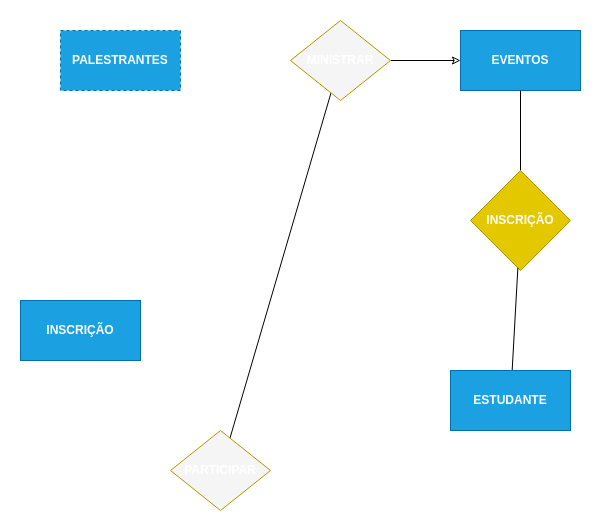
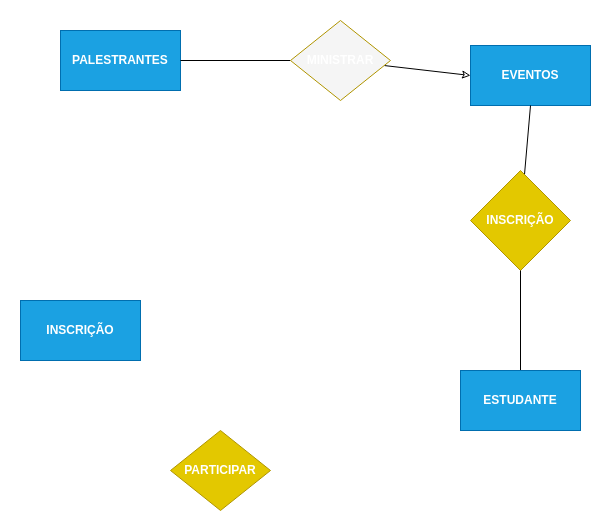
node "PALESTRANTES": style dashed -> solid
node "EVENTOS": moved (521, 61) -> (531, 76)
edge "MINISTRAR" -- "PARTICIPAR": now "MINISTRAR" -- "PALESTRANTES"
node "ESTUDANTE": moved (511, 401) -> (521, 401)
node "PARTICIPAR": fillcolor #f5f5f5 -> #e3c800
